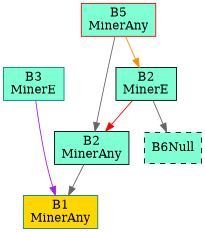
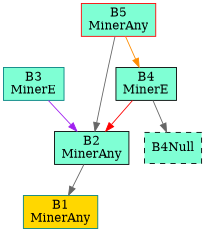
node "B2 MinerE": label "B2 MinerE" -> "B4 MinerE"
edge "B3 MinerE" -> "B1 MinerAny": now "B3 MinerE" -> "B2 MinerAny"
node "B6Null": label "B6Null" -> "B4Null"
